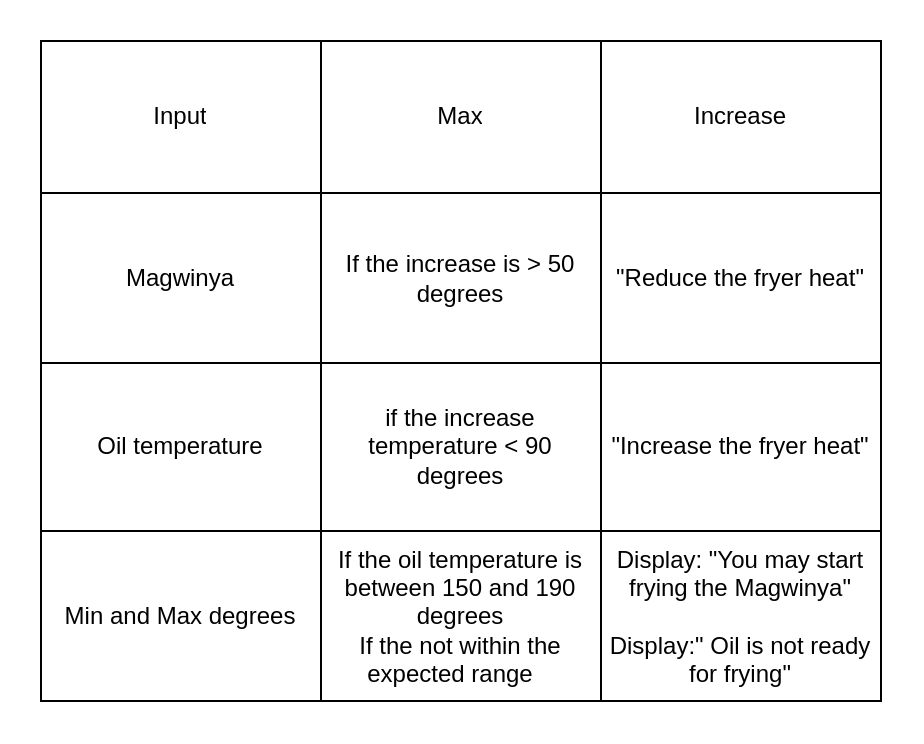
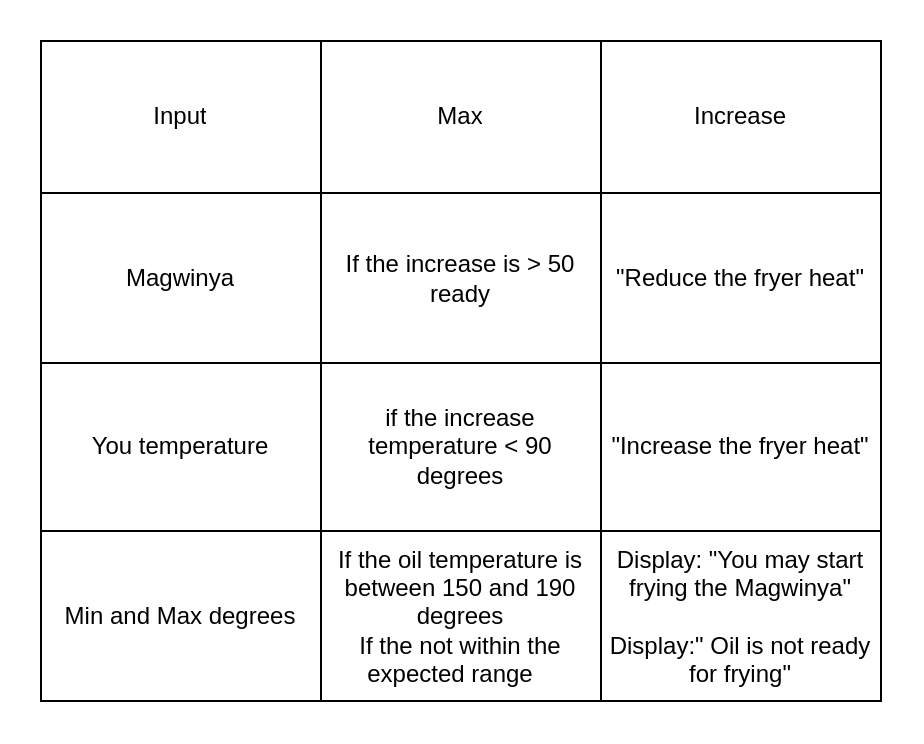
node "If the increase is > 50 degrees": label "If the increase is > 50 degrees" -> "If the increase is > 50 ready"
node "Oil temperature": label "Oil temperature" -> "You temperature"
